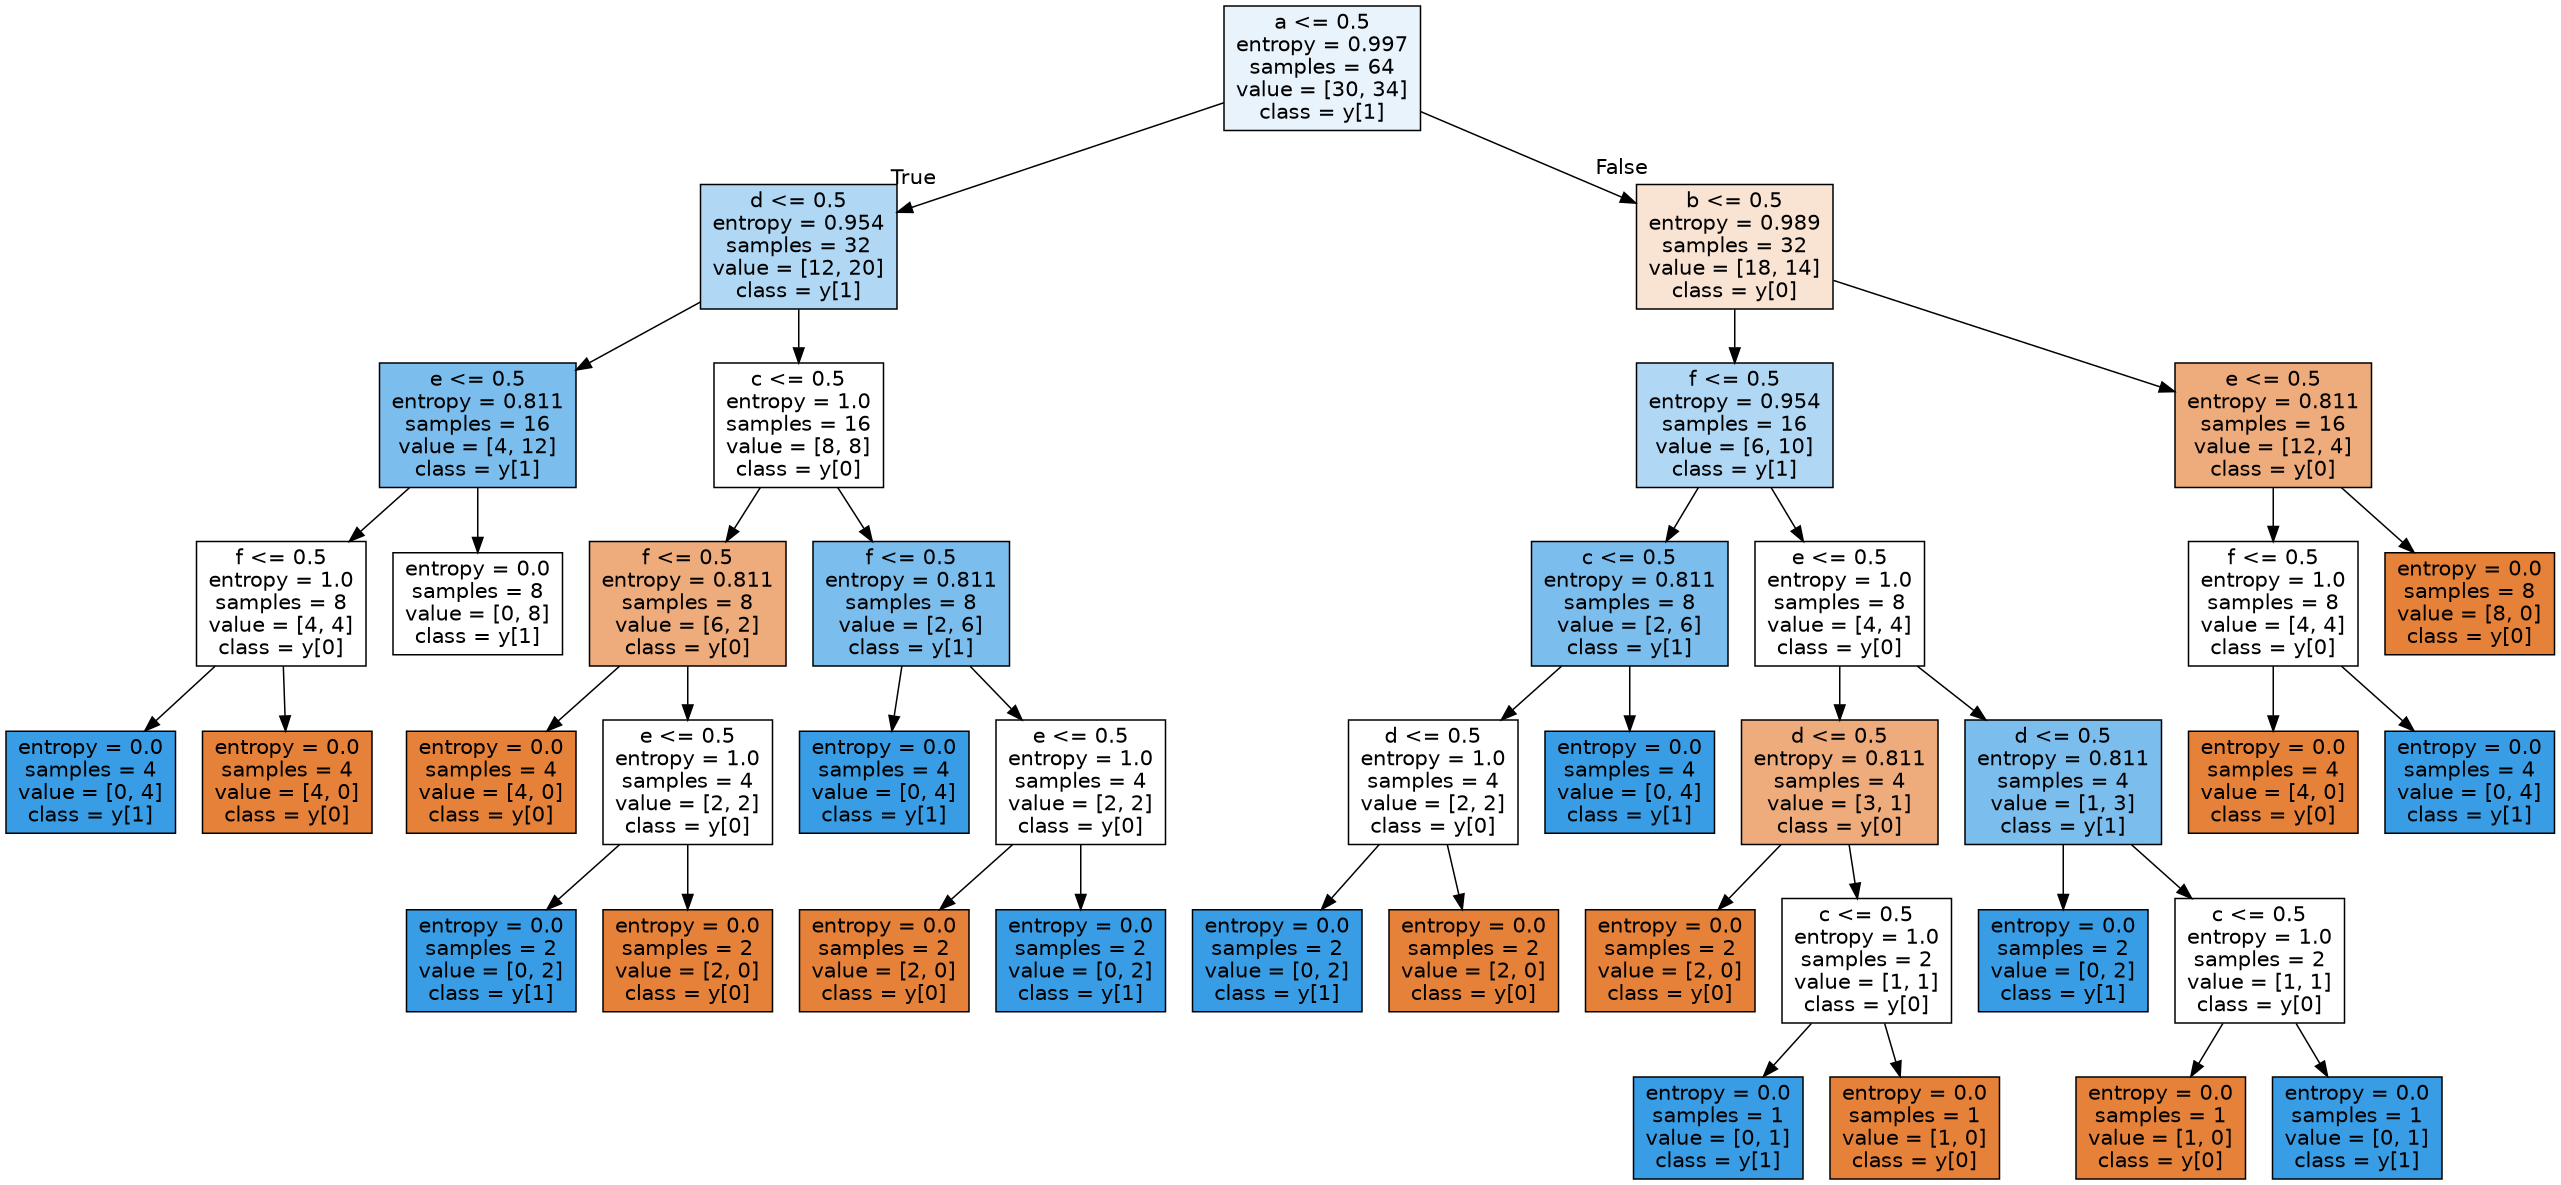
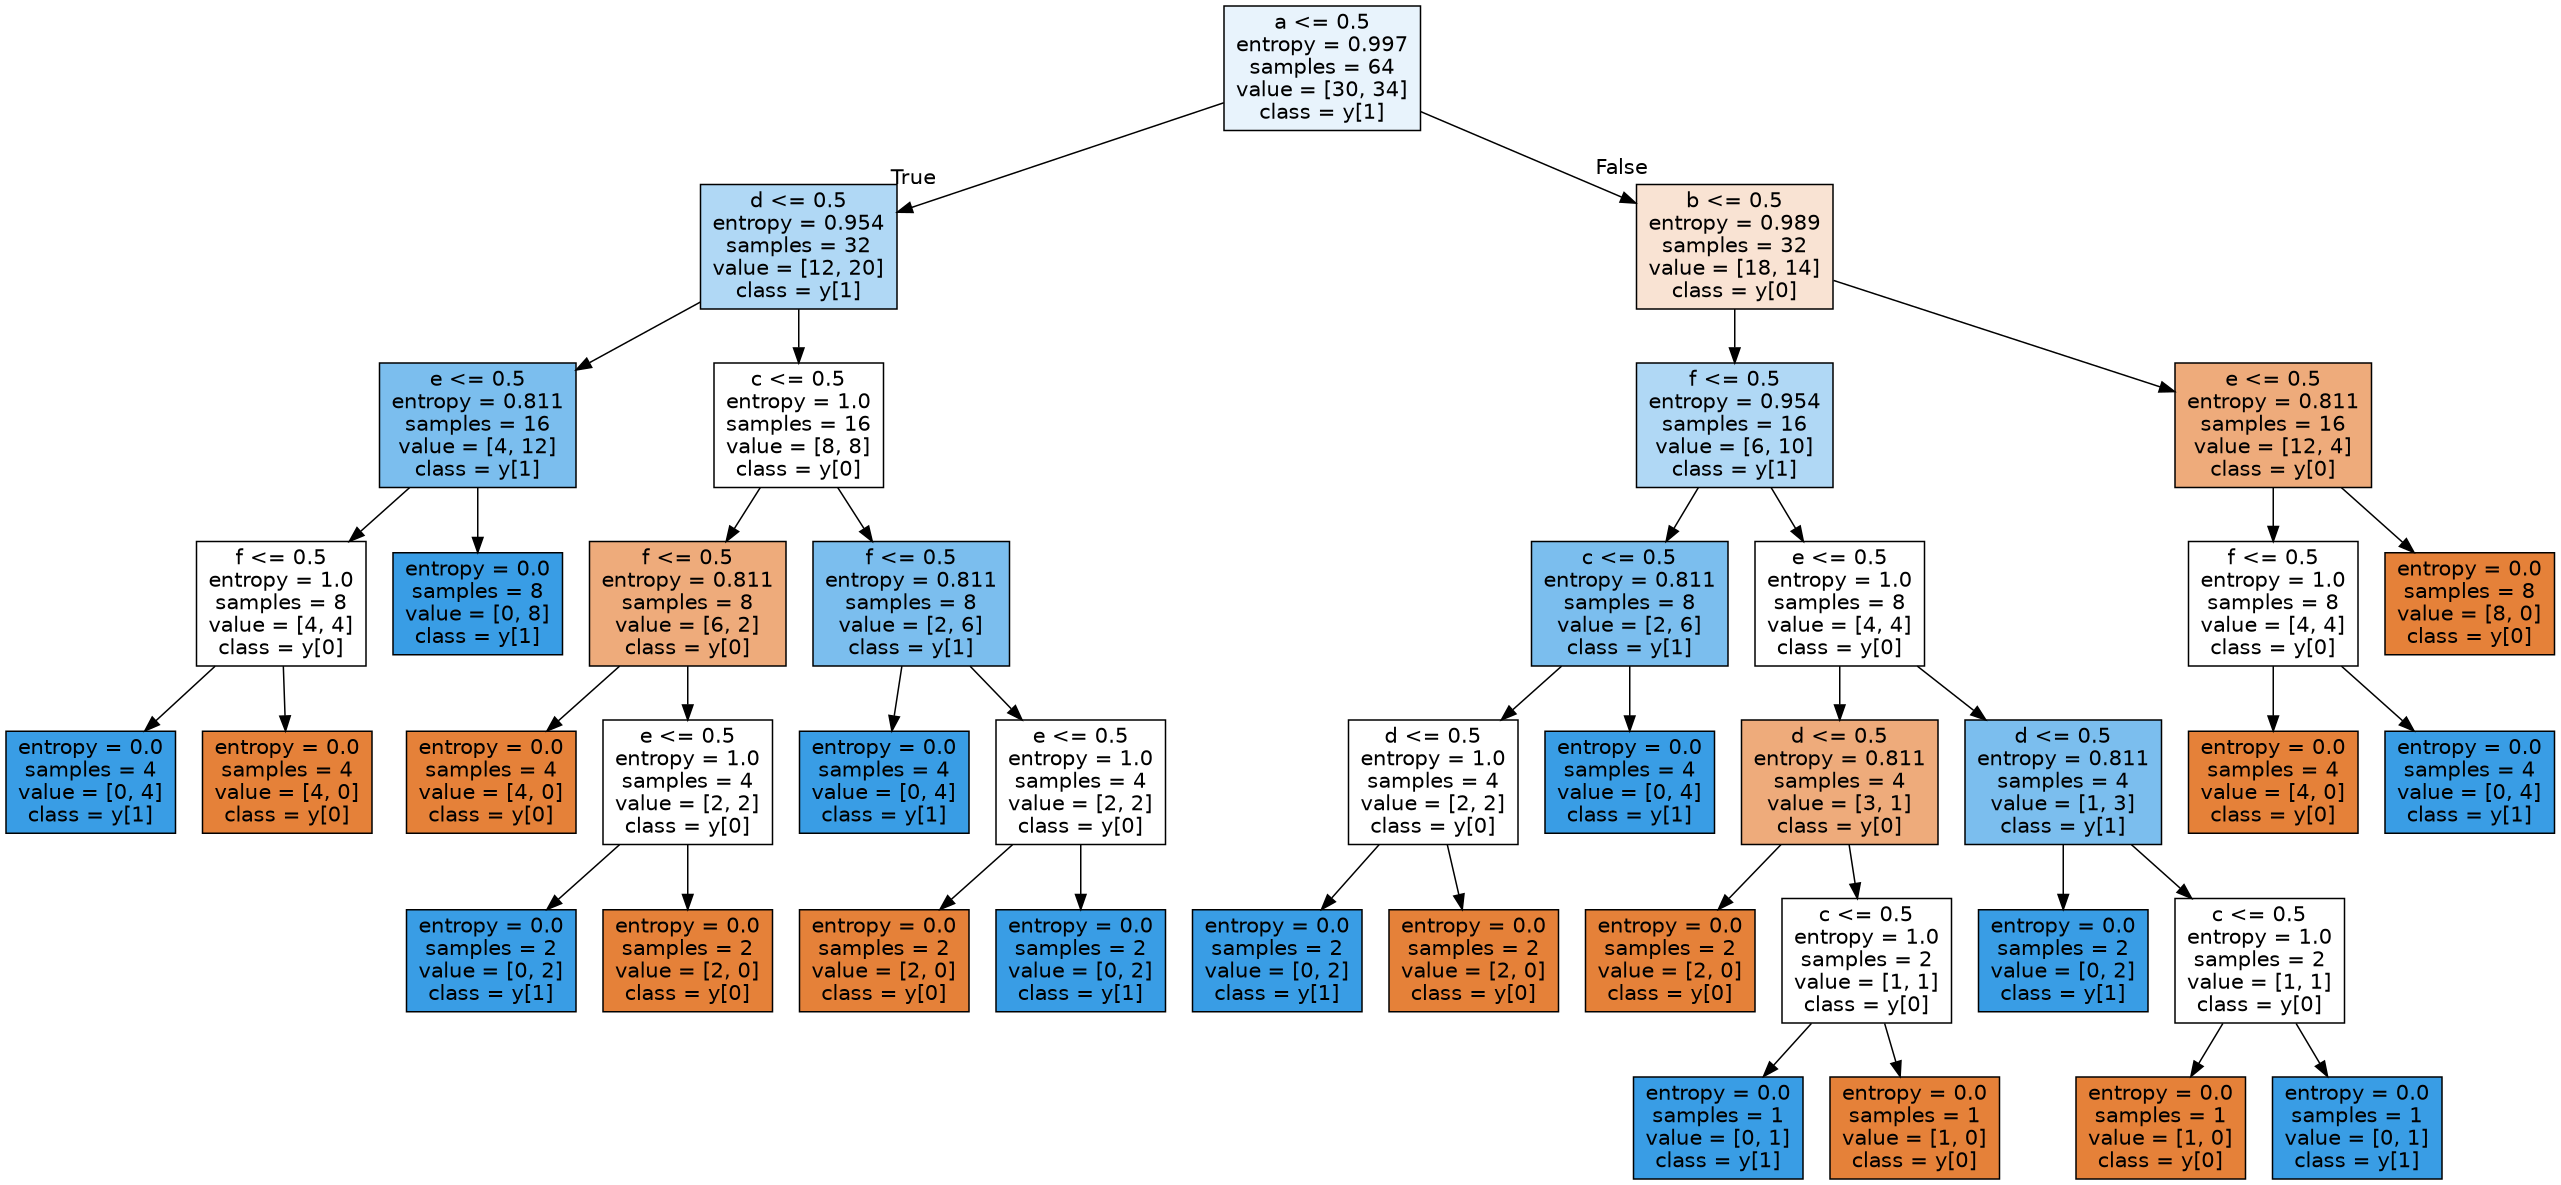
node "entropy = 0.0 samples = 8 value = [0, 8] class = y[1]": fillcolor #ffffff -> #399de5
